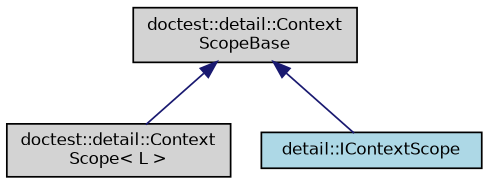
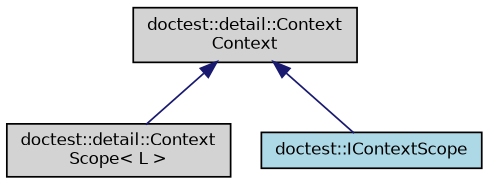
node "doctest::detail::Context ScopeBase": label "doctest::detail::Context ScopeBase" -> "doctest::detail::Context Context"
node "detail::IContextScope": label "detail::IContextScope" -> "doctest::IContextScope"
